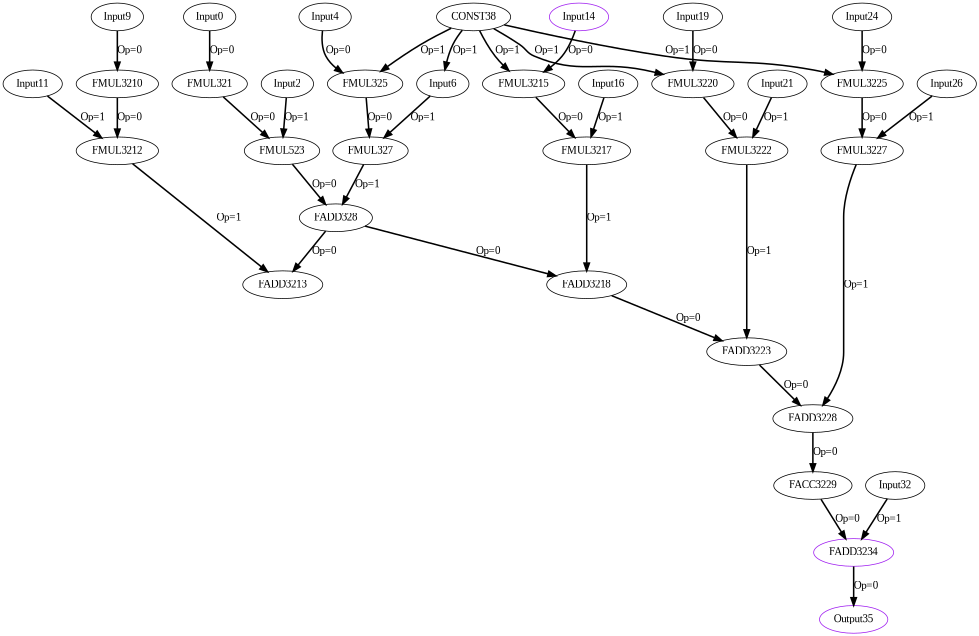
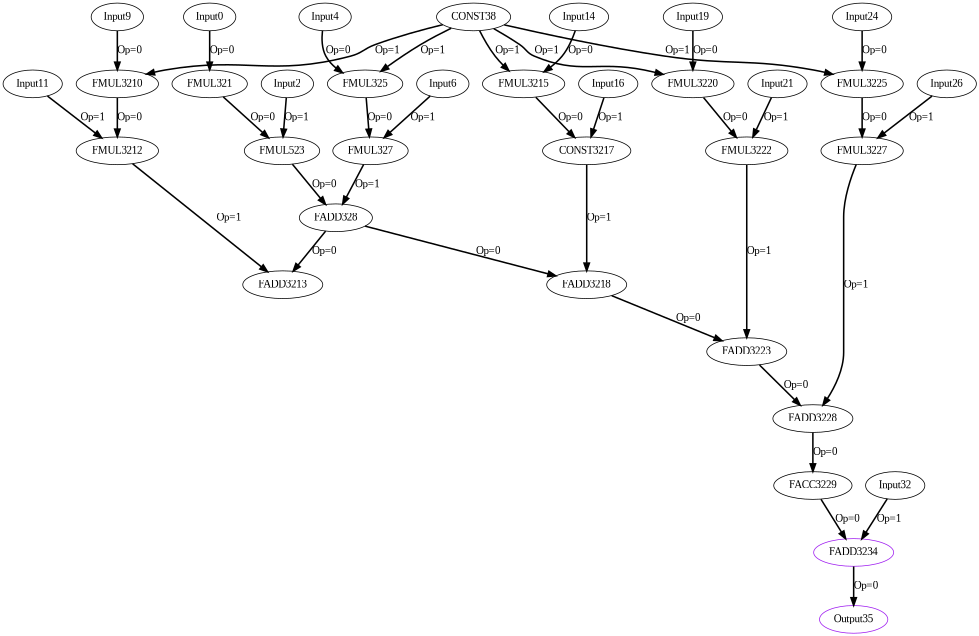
node "Input14": color purple -> black
edge "CONST38" -> "Input6": now "CONST38" -> "FMUL3210"
node "FMUL3217": label "FMUL3217" -> "CONST3217"
